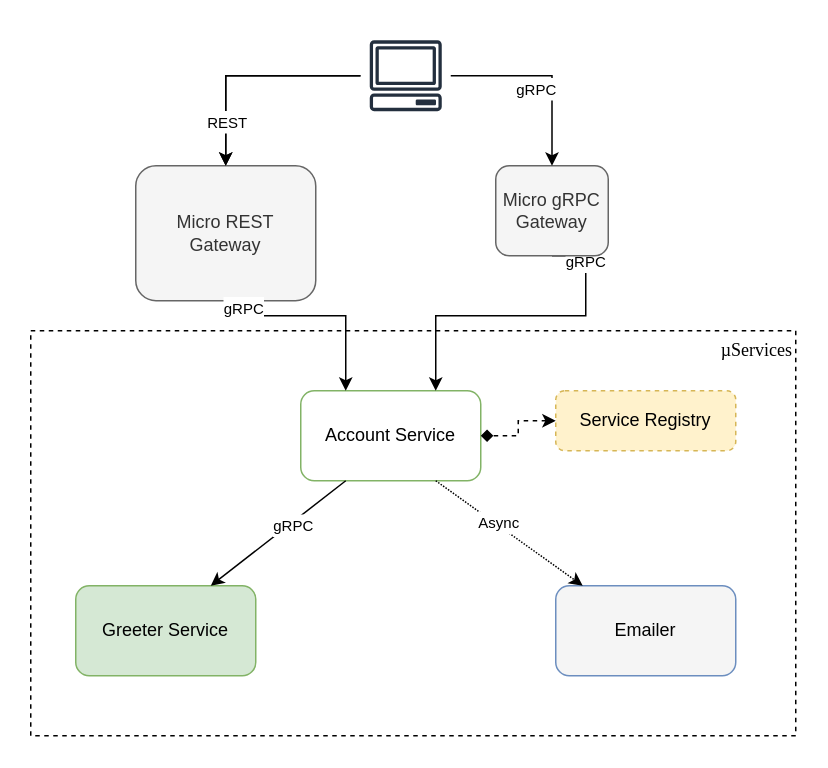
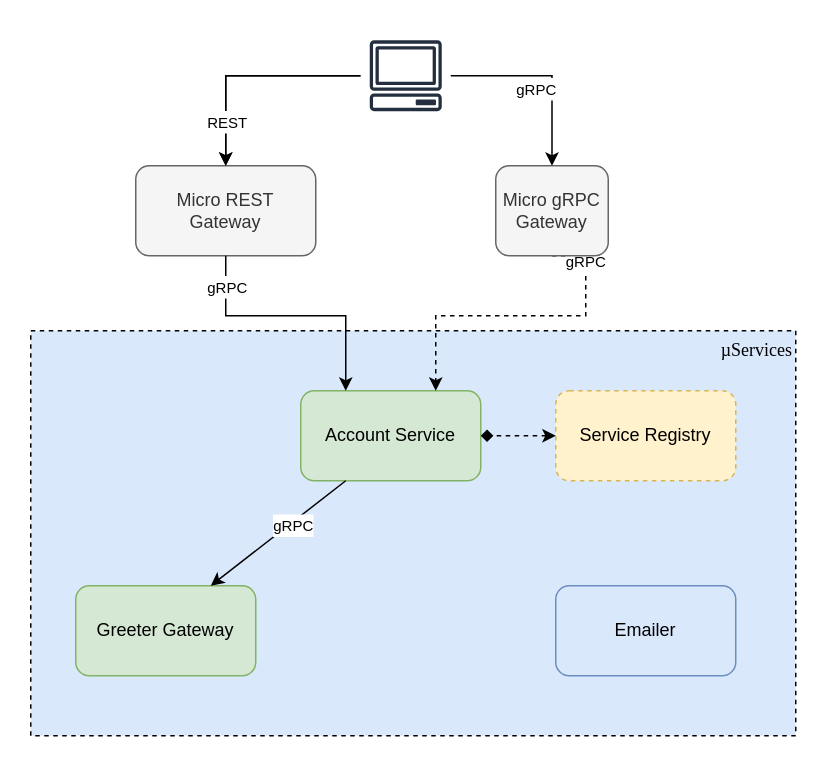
node "Micro REST Gateway": size 180x135 -> 180x90
edge "Micro gRPC Gateway" -> "Account Service": style solid -> dashed
node "Service Registry": size 180x60 -> 180x90
node "Account Service": fillcolor #ffffff -> #d5e8d4
edge "Account Service" -> "Emailer": removed, label "Async"
node "µServices": fillcolor #ffffff -> #dae8fc
node "Greeter Service": label "Greeter Service" -> "Greeter Gateway"
node "Emailer": fillcolor #f5f5f5 -> #dae8fc
